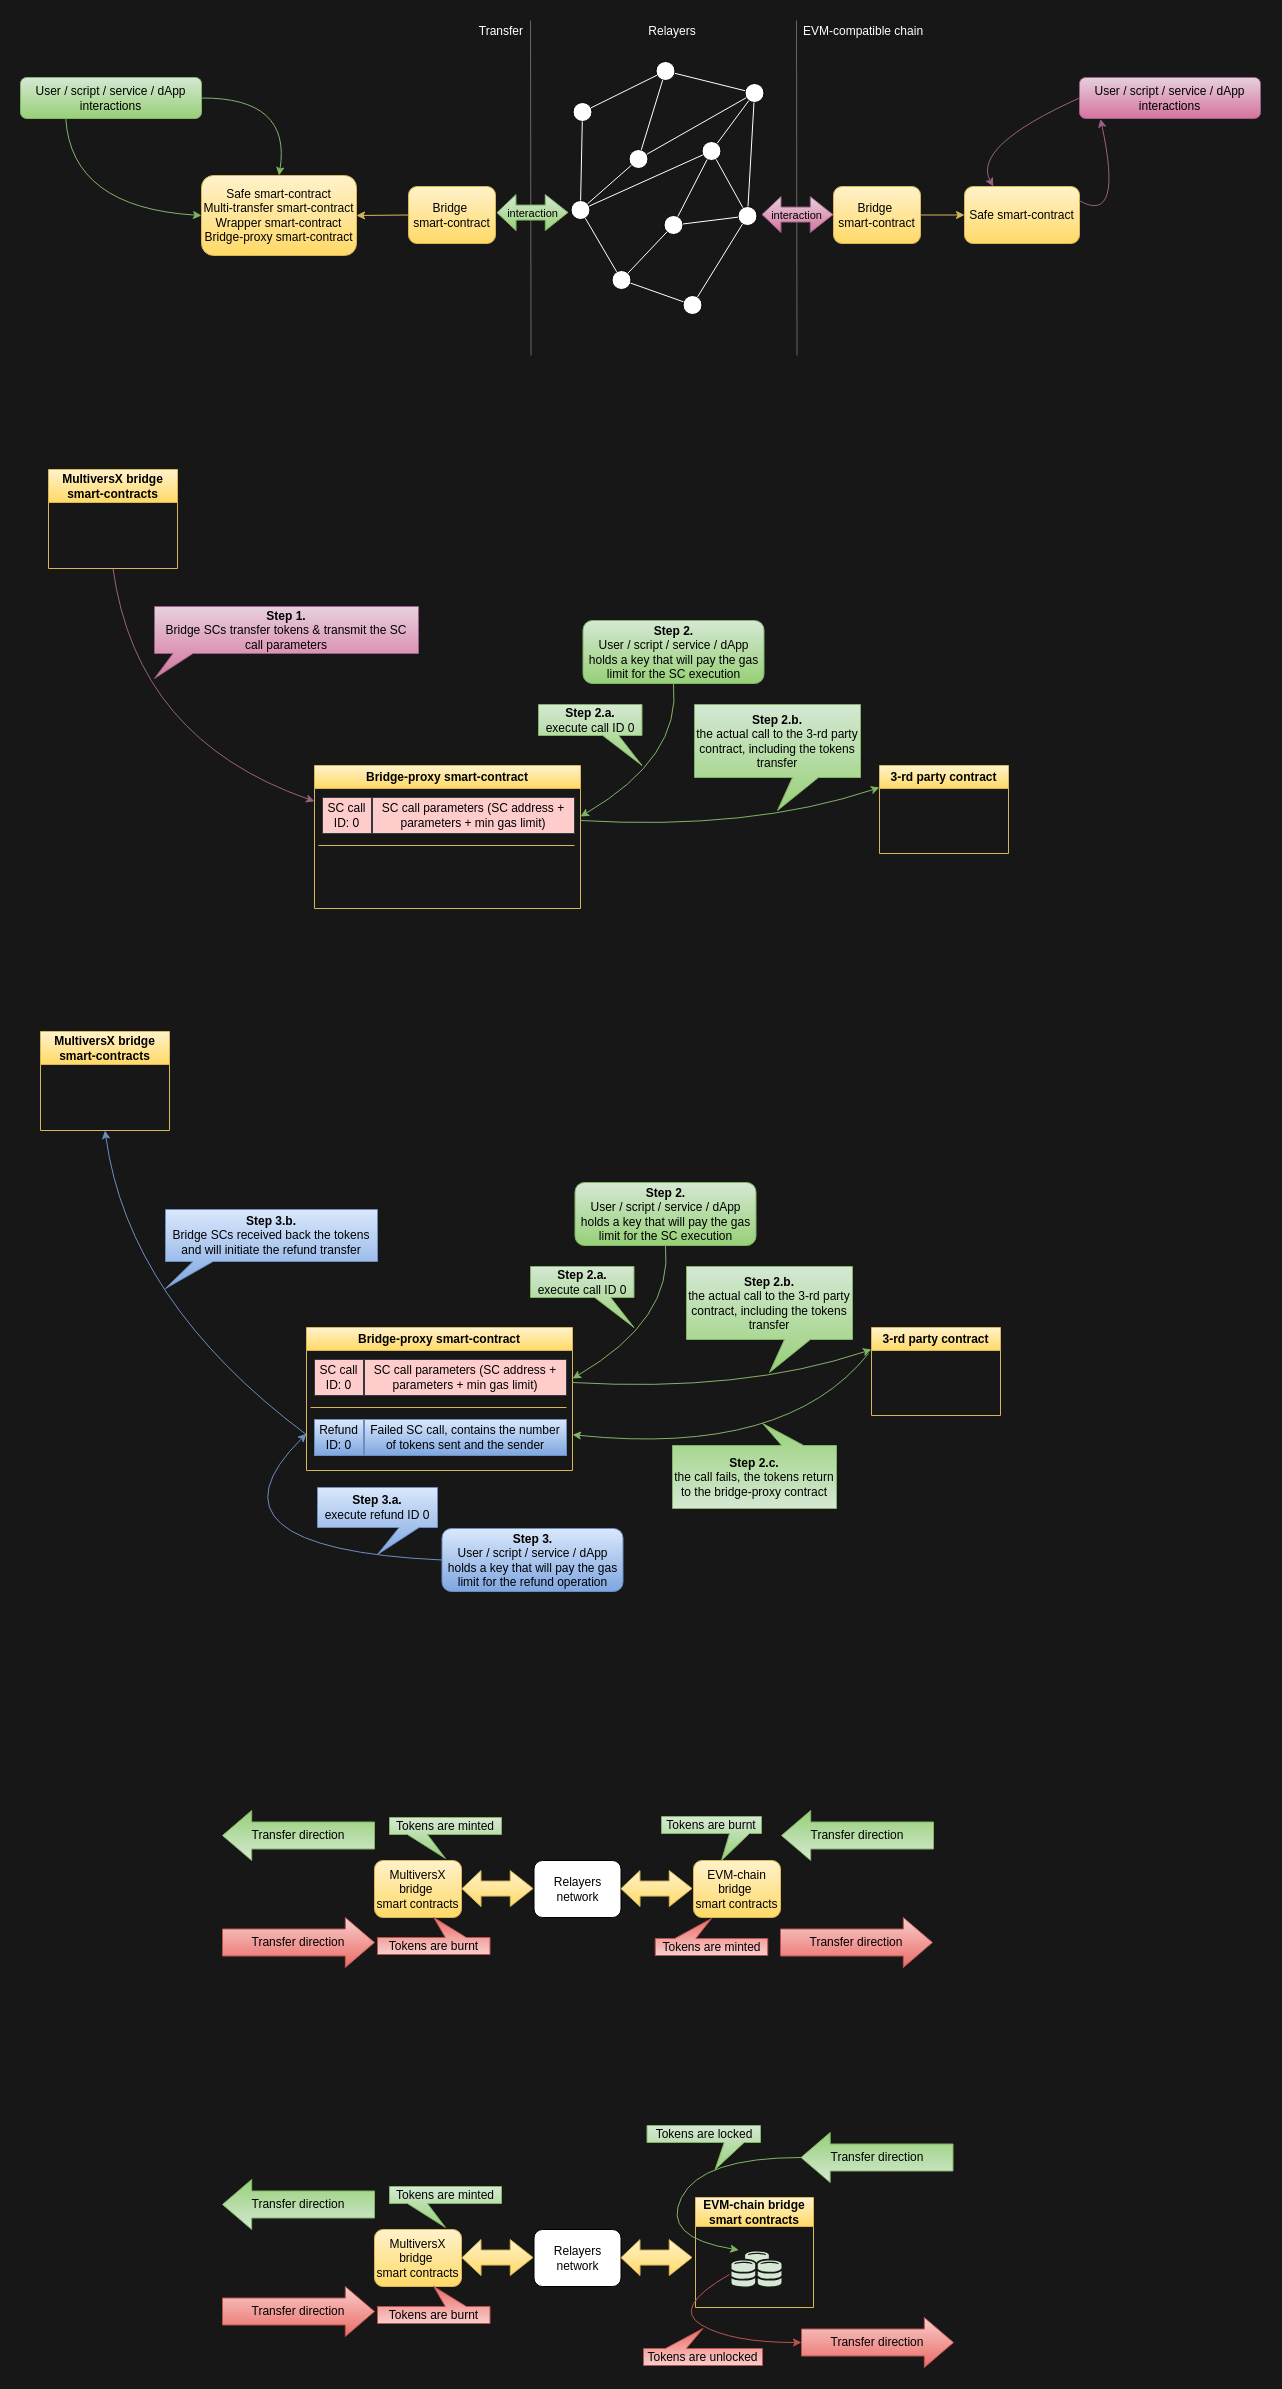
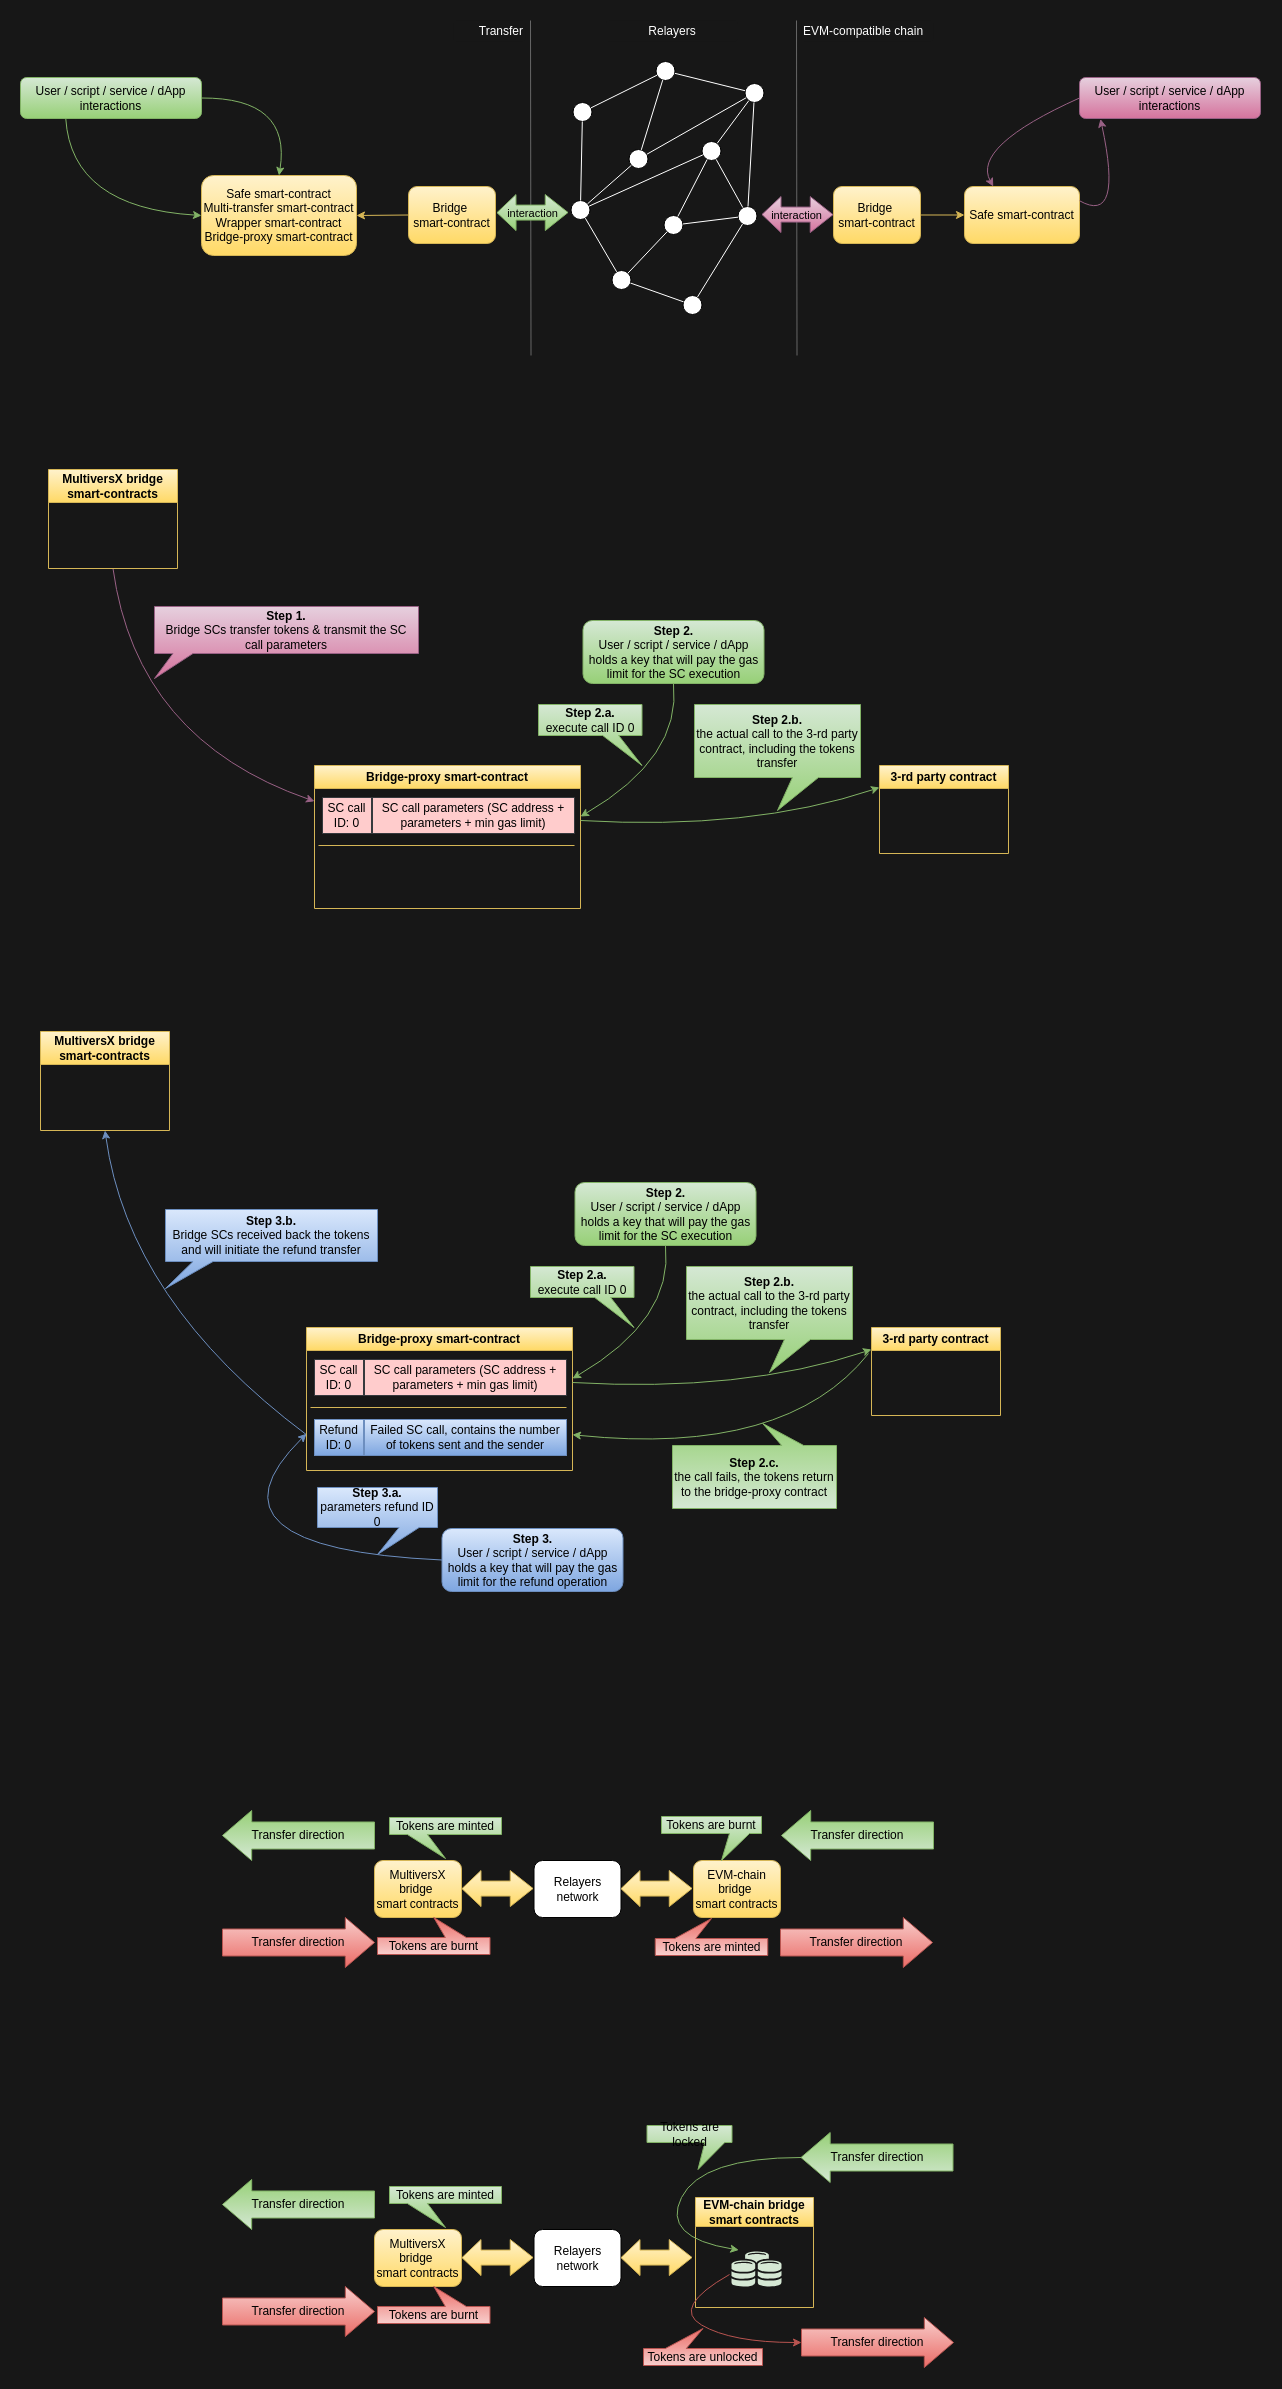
node "Step 3.a. execute refund ID 0": label "Step 3.a. execute refund ID 0" -> "Step 3.a. parameters refund ID 0"
node "Tokens are locked": size 114x44 -> 85x44
